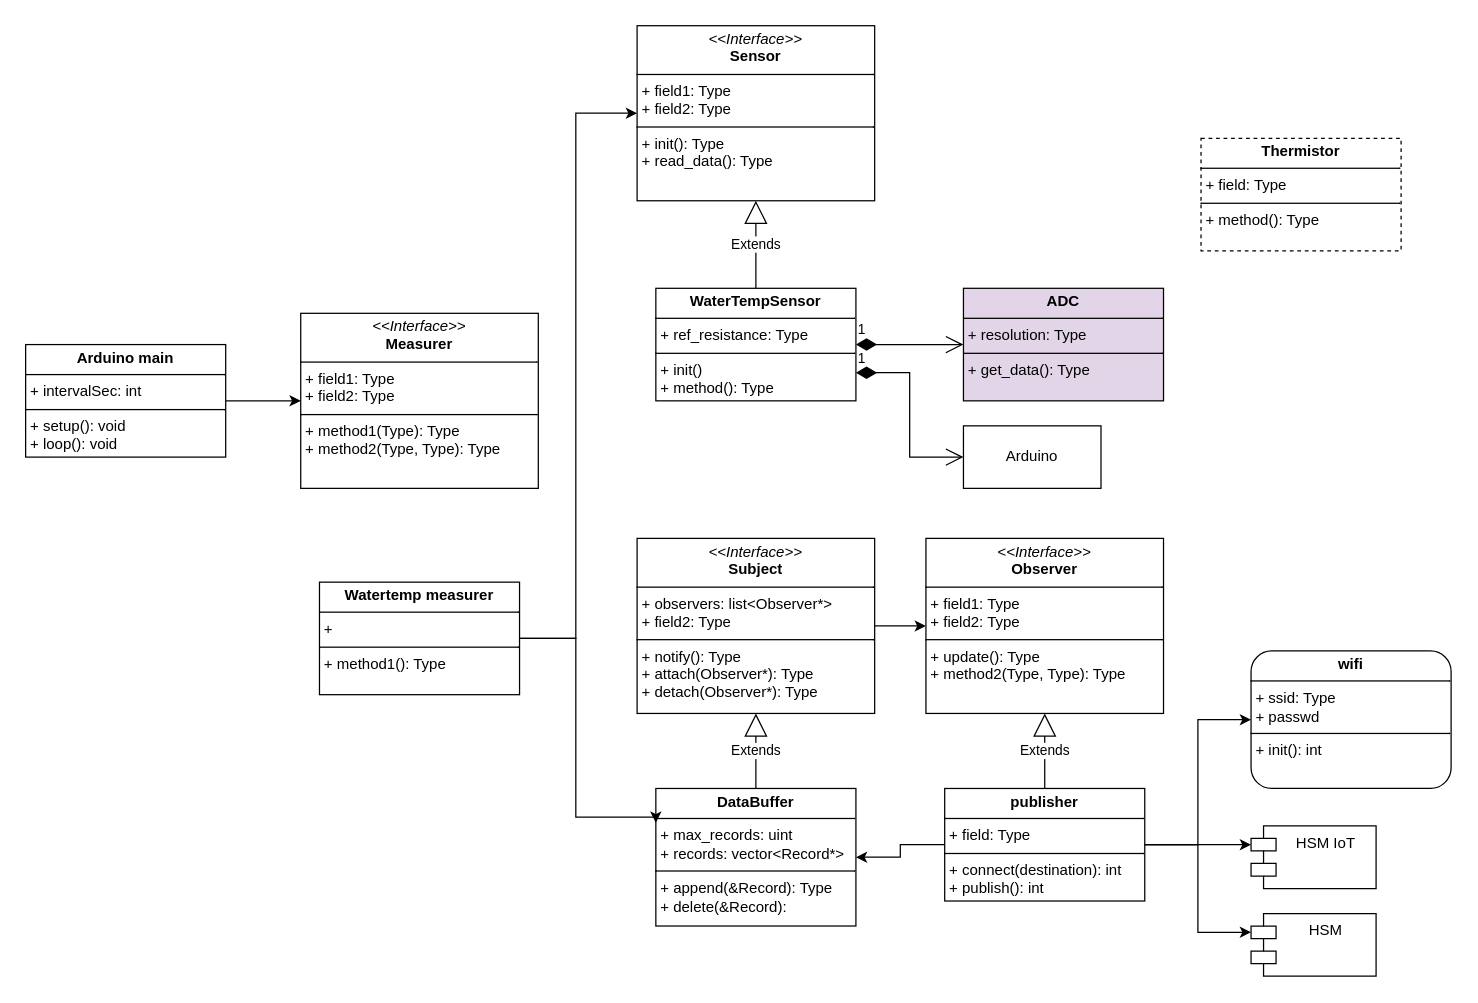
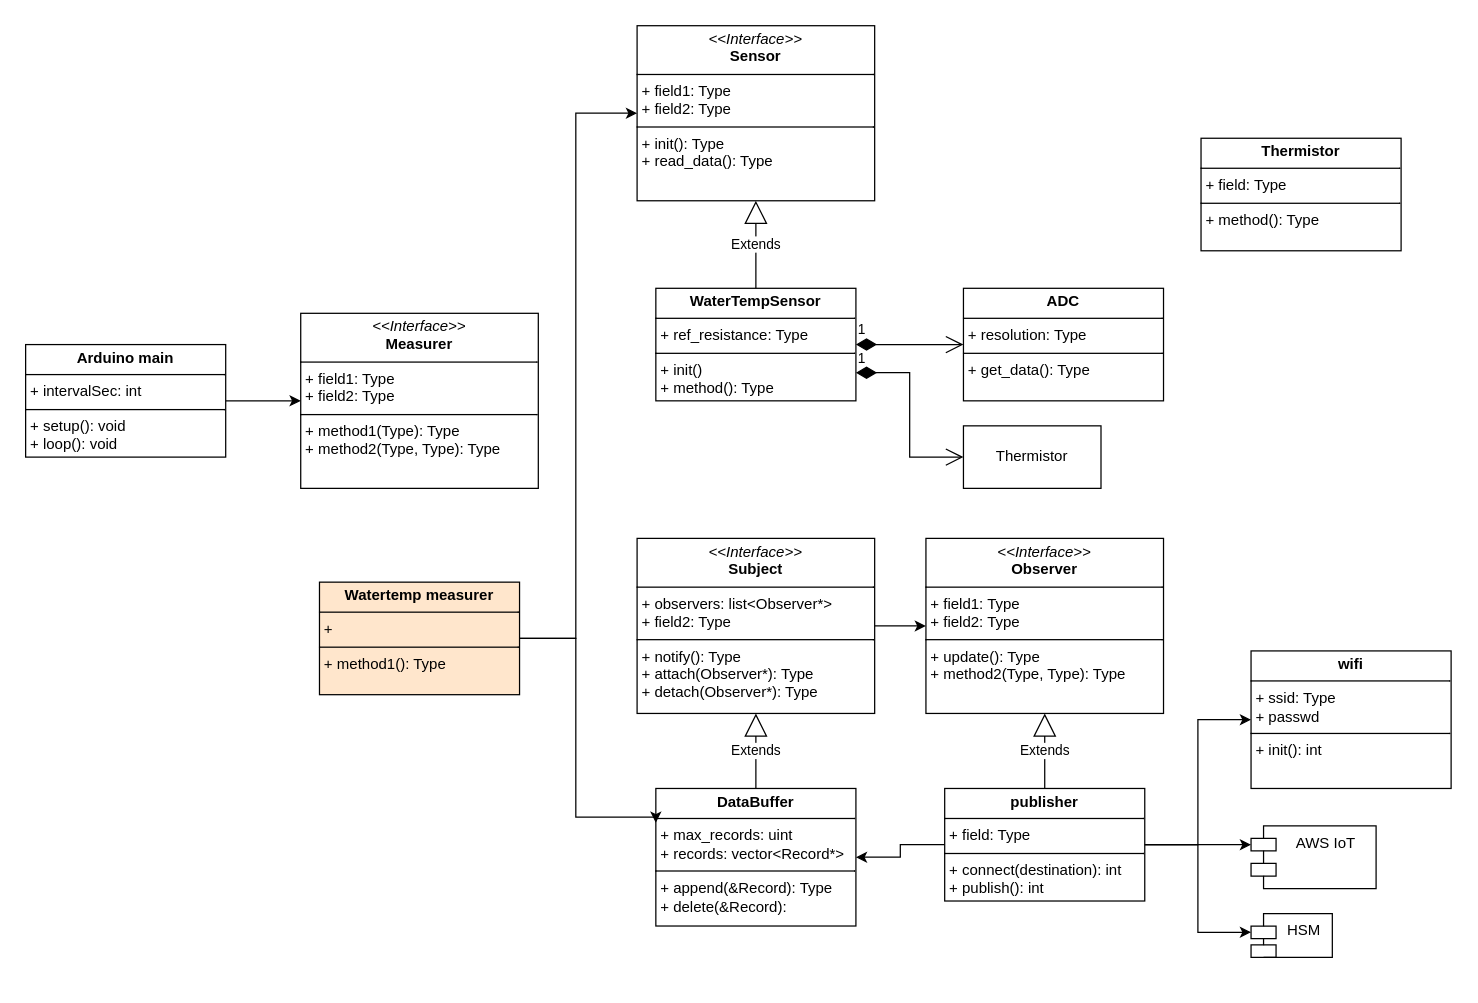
node "Thermistor + field: Type + method(): Type": style dashed -> solid
node "ADC + resolution: Type + get_data(): Type": fillcolor #e1d5e7 -> #ffffff
node "Arduino": label "Arduino" -> "Thermistor"
node "Watertemp measurer + + method1(): Type": fillcolor #ffffff -> #ffe6cc
node "wifi + ssid: Type + passwd + init(): int": shape rounded rectangle -> rectangle
node "HSM IoT": label "HSM IoT" -> "AWS IoT"
node "HSM": size 125x63 -> 81x44
